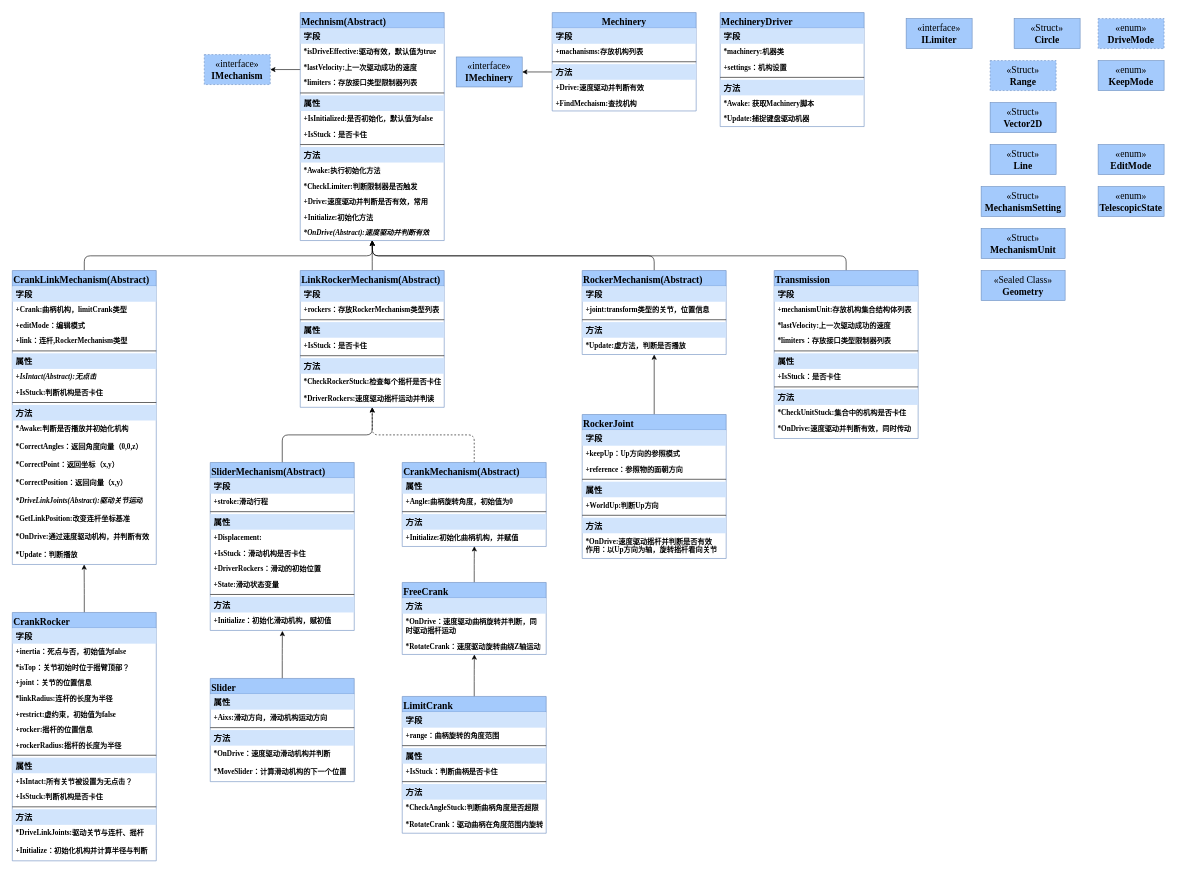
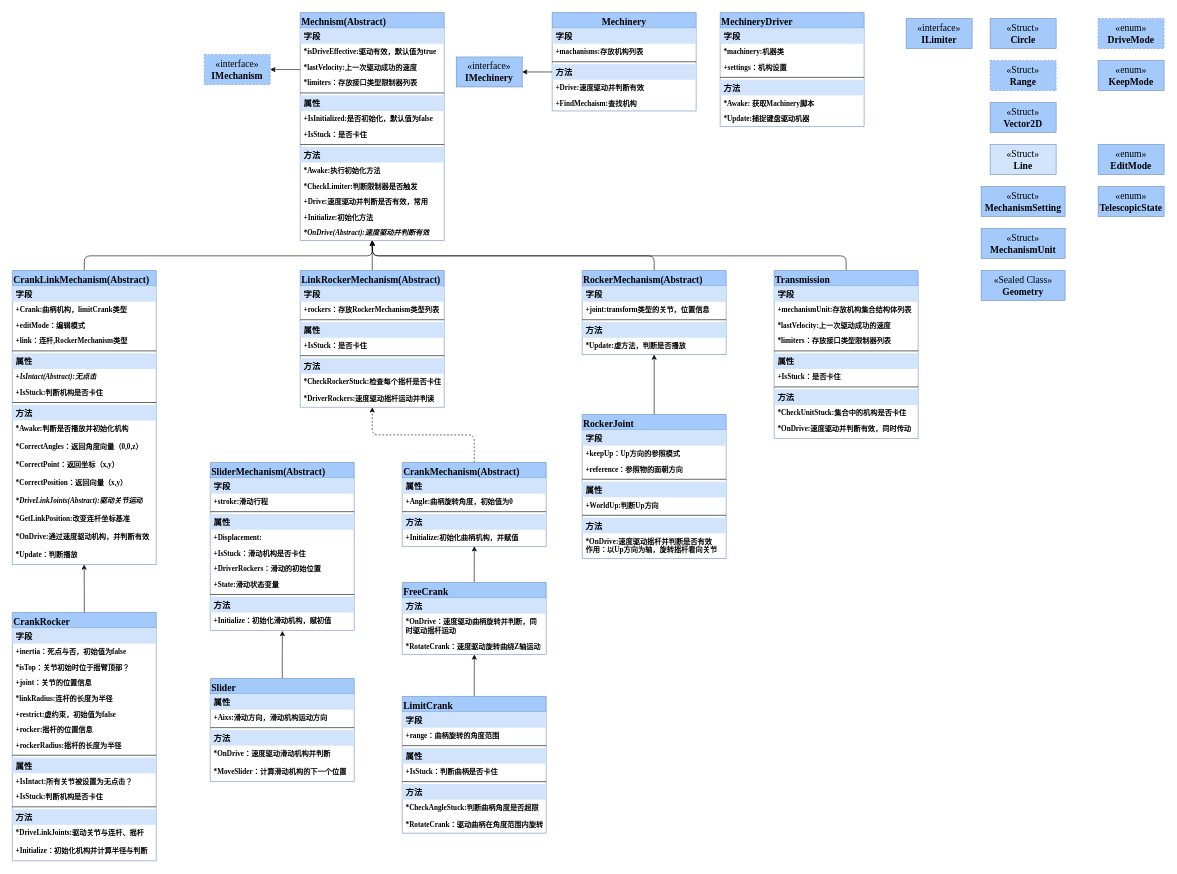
node "«Struct» Circle": moved (1047, 33) -> (1023, 33)
node "«Struct» Line": fillcolor #a4cafc -> #d1e4fc
edge "SliderMechanism(Abstract)" -> "LinkRockerMechanism(Abstract)": removed
